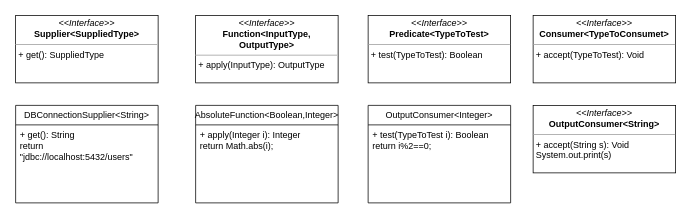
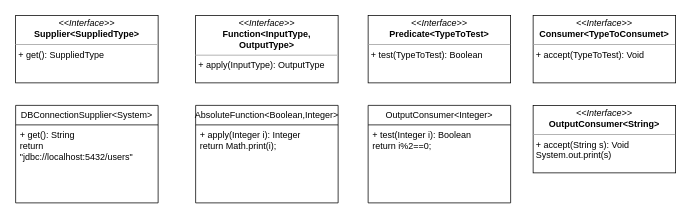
node "DBConnectionSupplier<String>": label "DBConnectionSupplier<String>" -> "DBConnectionSupplier<System>"
node "+ apply(Integer i): Integer return Math.abs(i);": label "+ apply(Integer i): Integer return Math.abs(i);" -> "+ apply(Integer i): Integer return Math.print(i);"
node "+ test(TypeToTest i): Boolean return i%2==0;": label "+ test(TypeToTest i): Boolean return i%2==0;" -> "+ test(Integer i): Boolean return i%2==0;"
